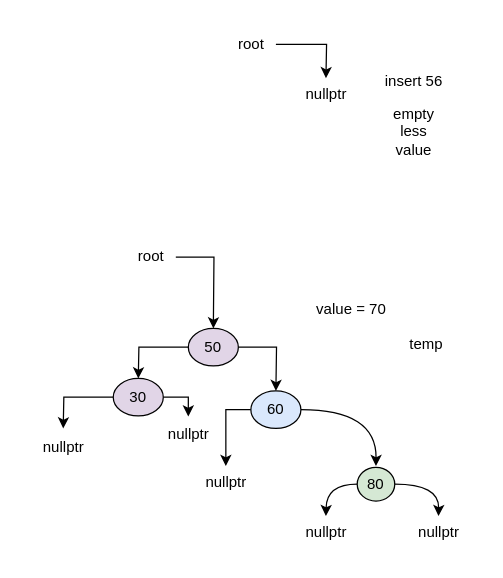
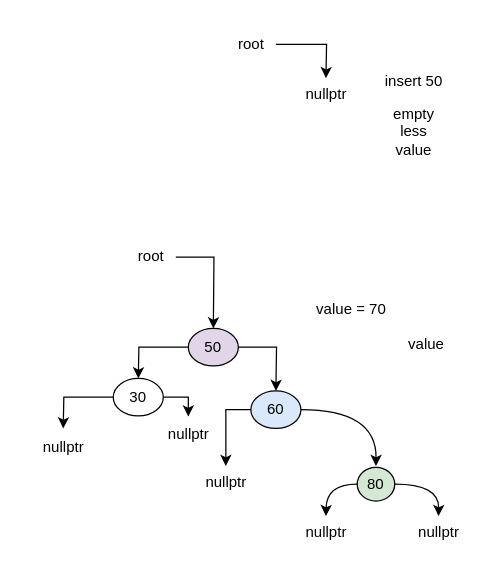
node "insert 56": label "insert 56" -> "insert 50"
node "temp": label "temp" -> "value"
node "30": fillcolor #e1d5e7 -> #ffffff
